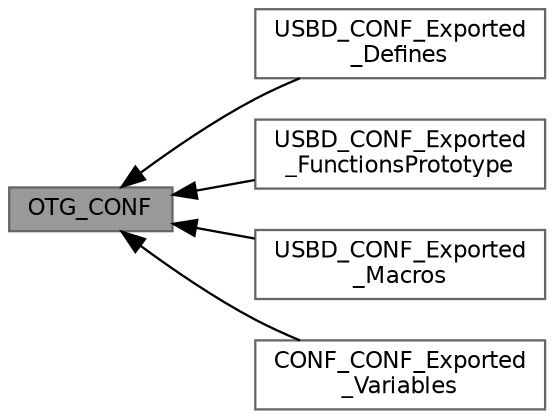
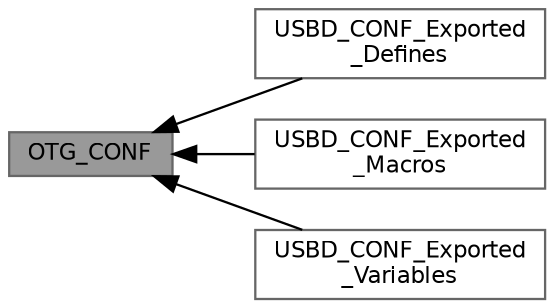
node "USBD_CONF_Exported _FunctionsPrototype": removed
node "CONF_CONF_Exported _Variables": label "CONF_CONF_Exported _Variables" -> "USBD_CONF_Exported _Variables"
